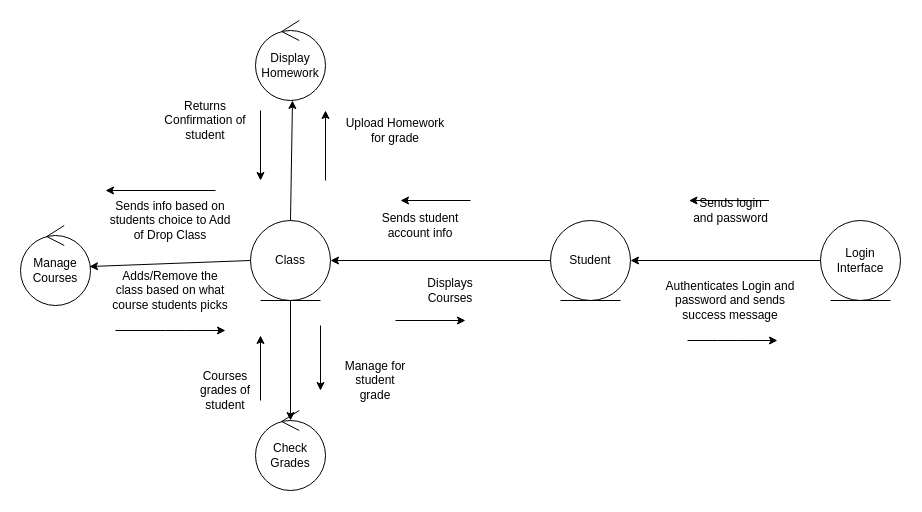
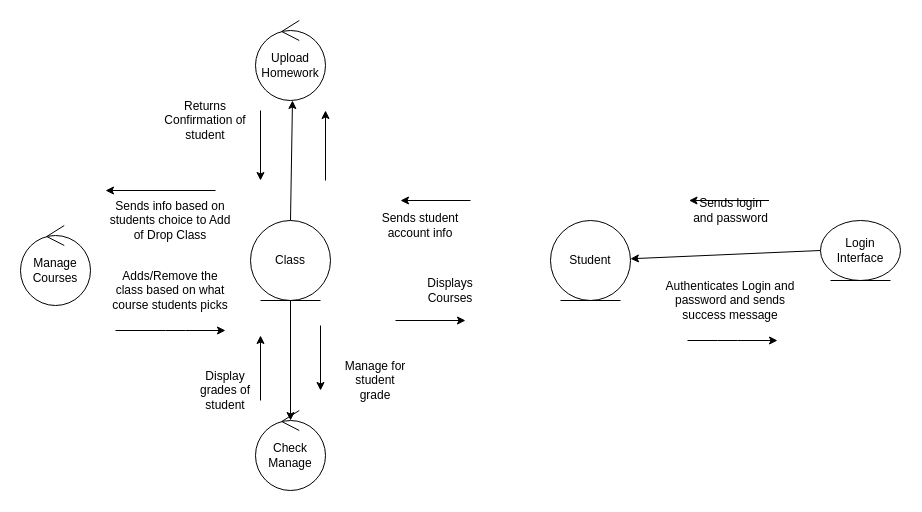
node "Display Homework": label "Display Homework" -> "Upload Homework"
node "Upload Homework for grade": removed
edge "Student" -> "Class": removed
node "Login Interface": size 80x80 -> 80x60
edge "Class" -> "Manage Courses": removed
node "Courses grades of student": label "Courses grades of student" -> "Display grades of student"
node "Check Grades": label "Check Grades" -> "Check Manage"
